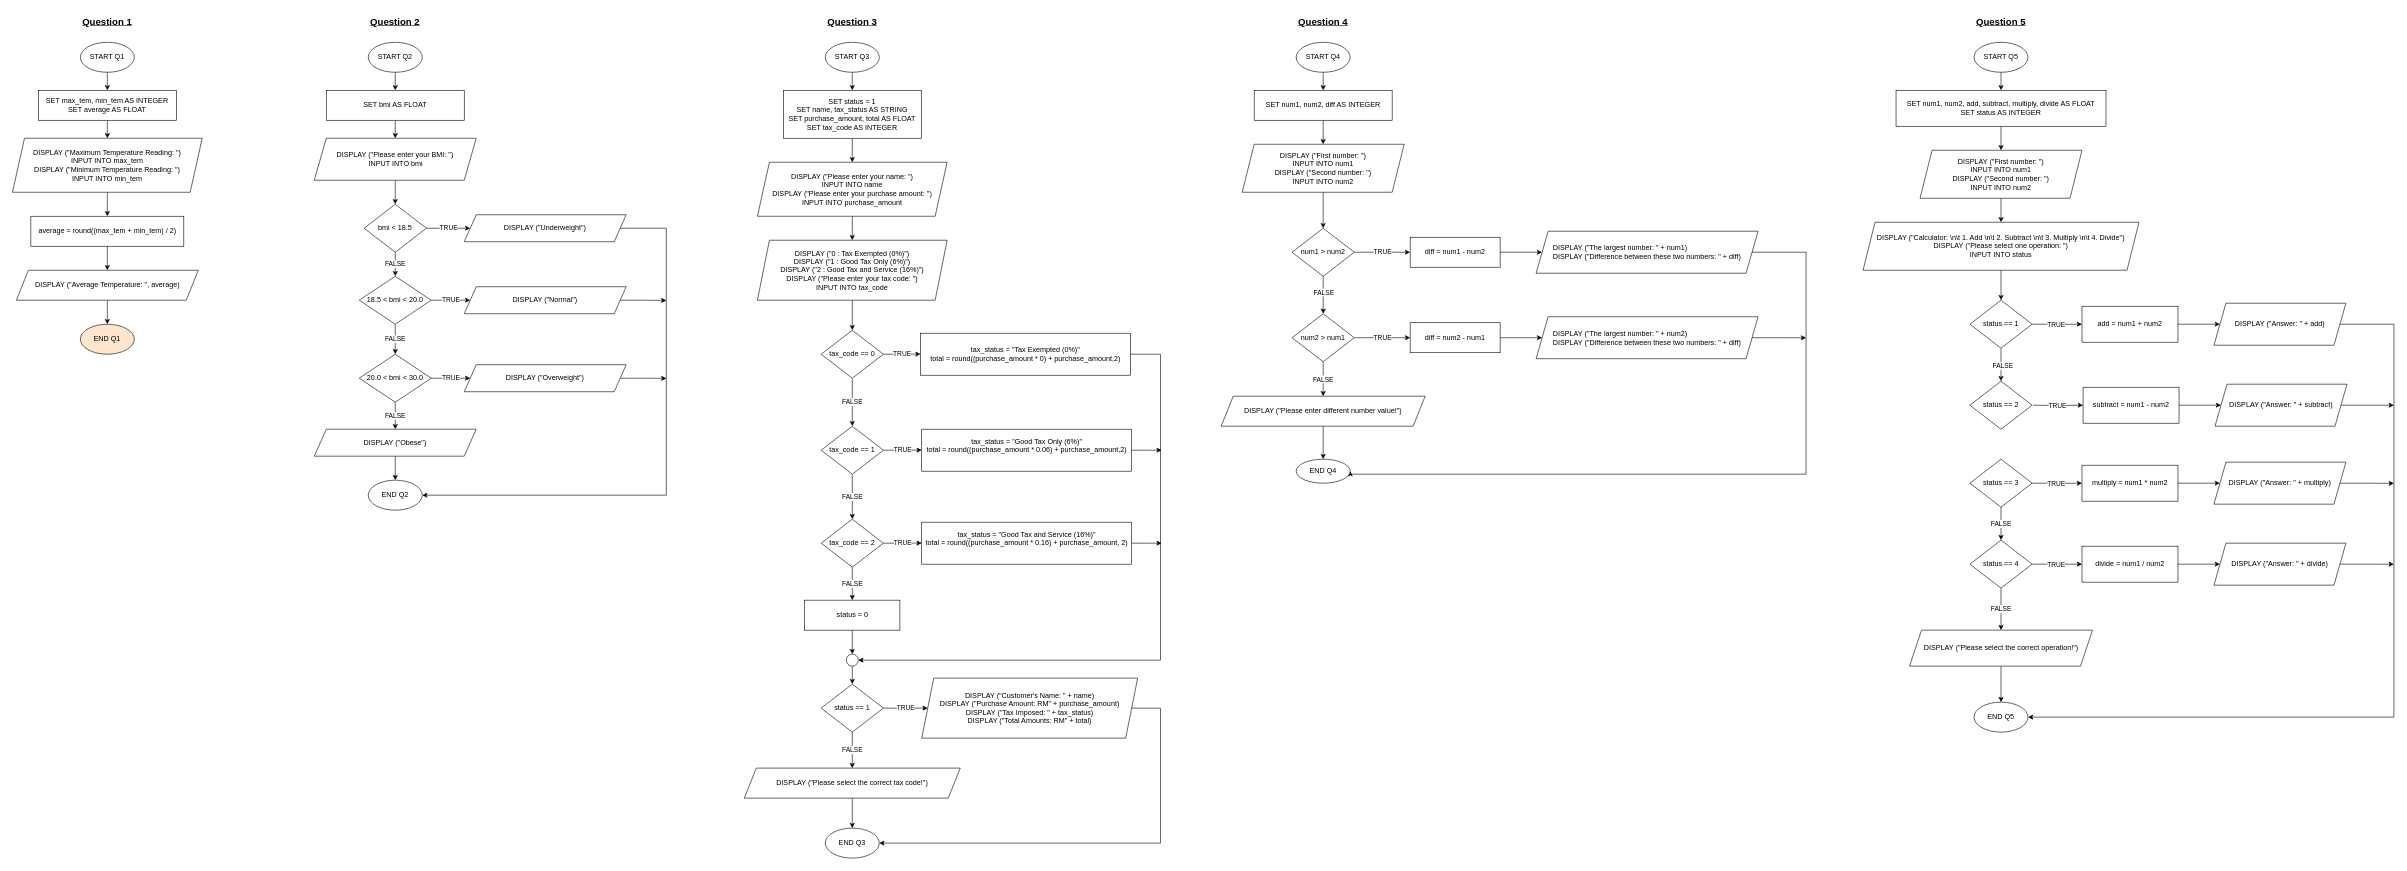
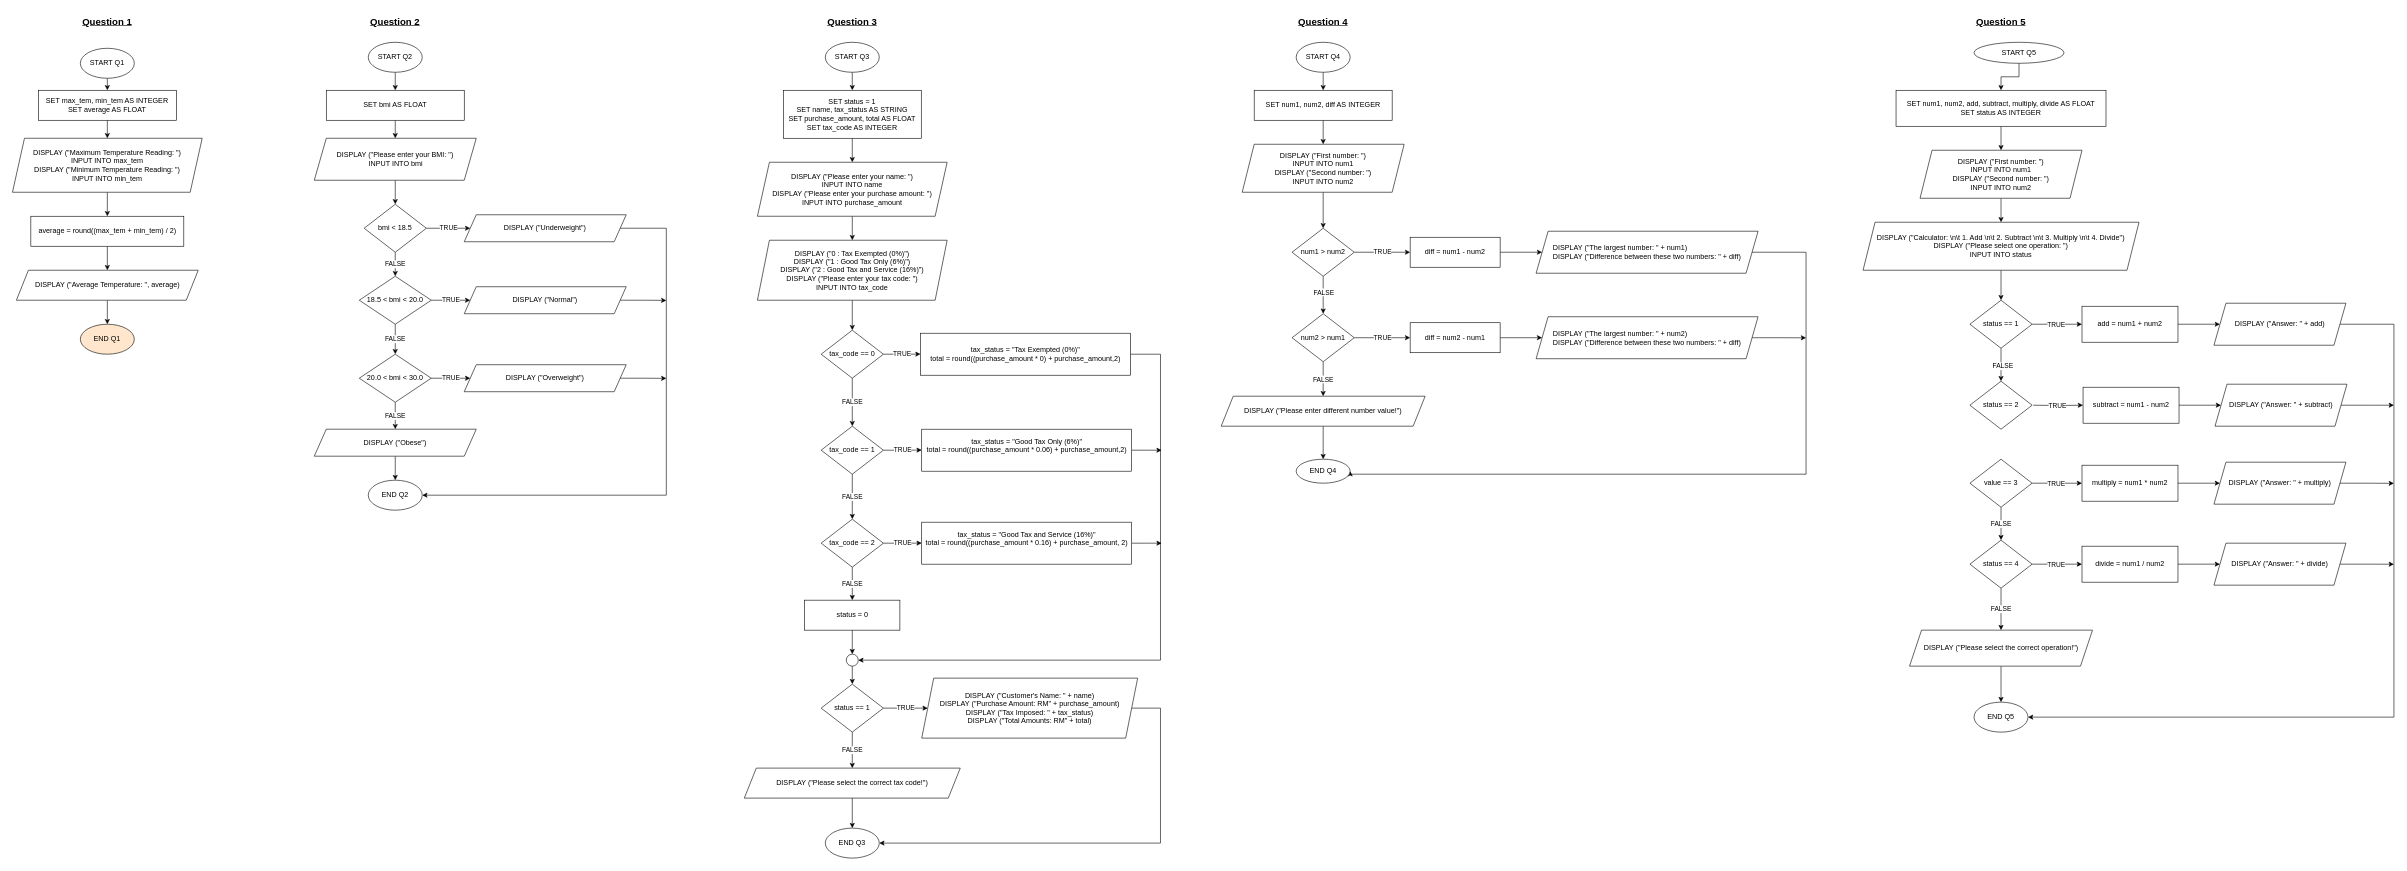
node "START Q1": moved (107, 57) -> (107, 63)
node "START Q5": size 54x30 -> 90x21
node "status == 3": label "status == 3" -> "value == 3"
